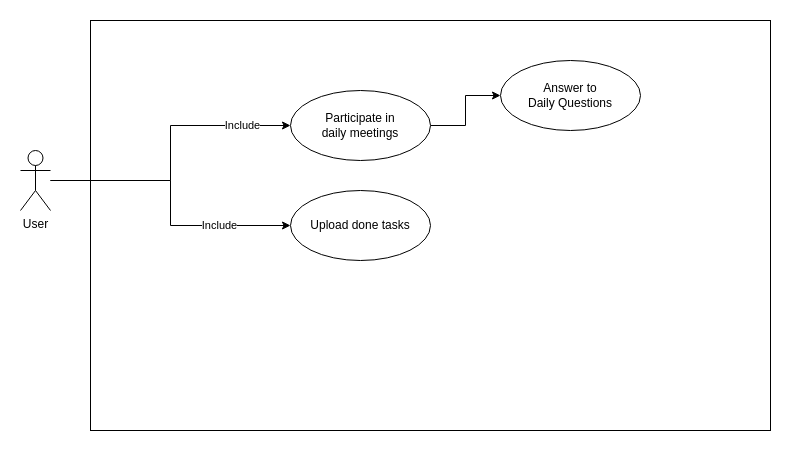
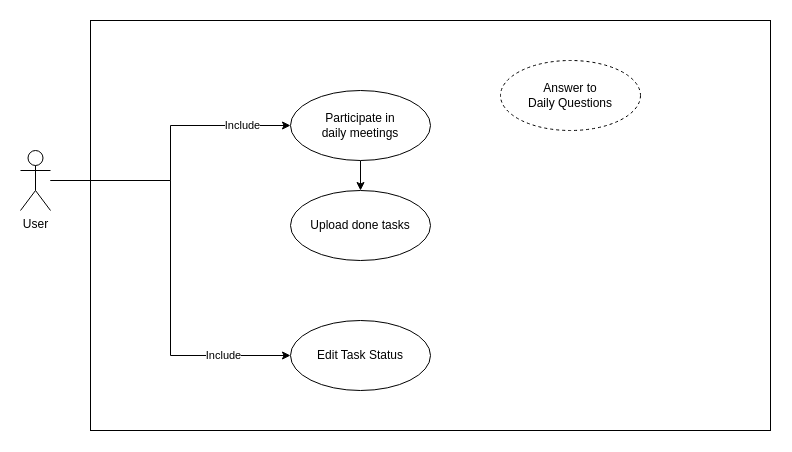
node "Answer to Daily Questions": style solid -> dashed
edge "Participate in daily meetings" -> "Answer to Daily Questions": now "Participate in daily meetings" -> "Upload done tasks"
edge "User" -> "Upload done tasks": removed, label "Include"
edge "User" -> "Edit Task Status": added, label "Include"
node "Edit Task Status": added
